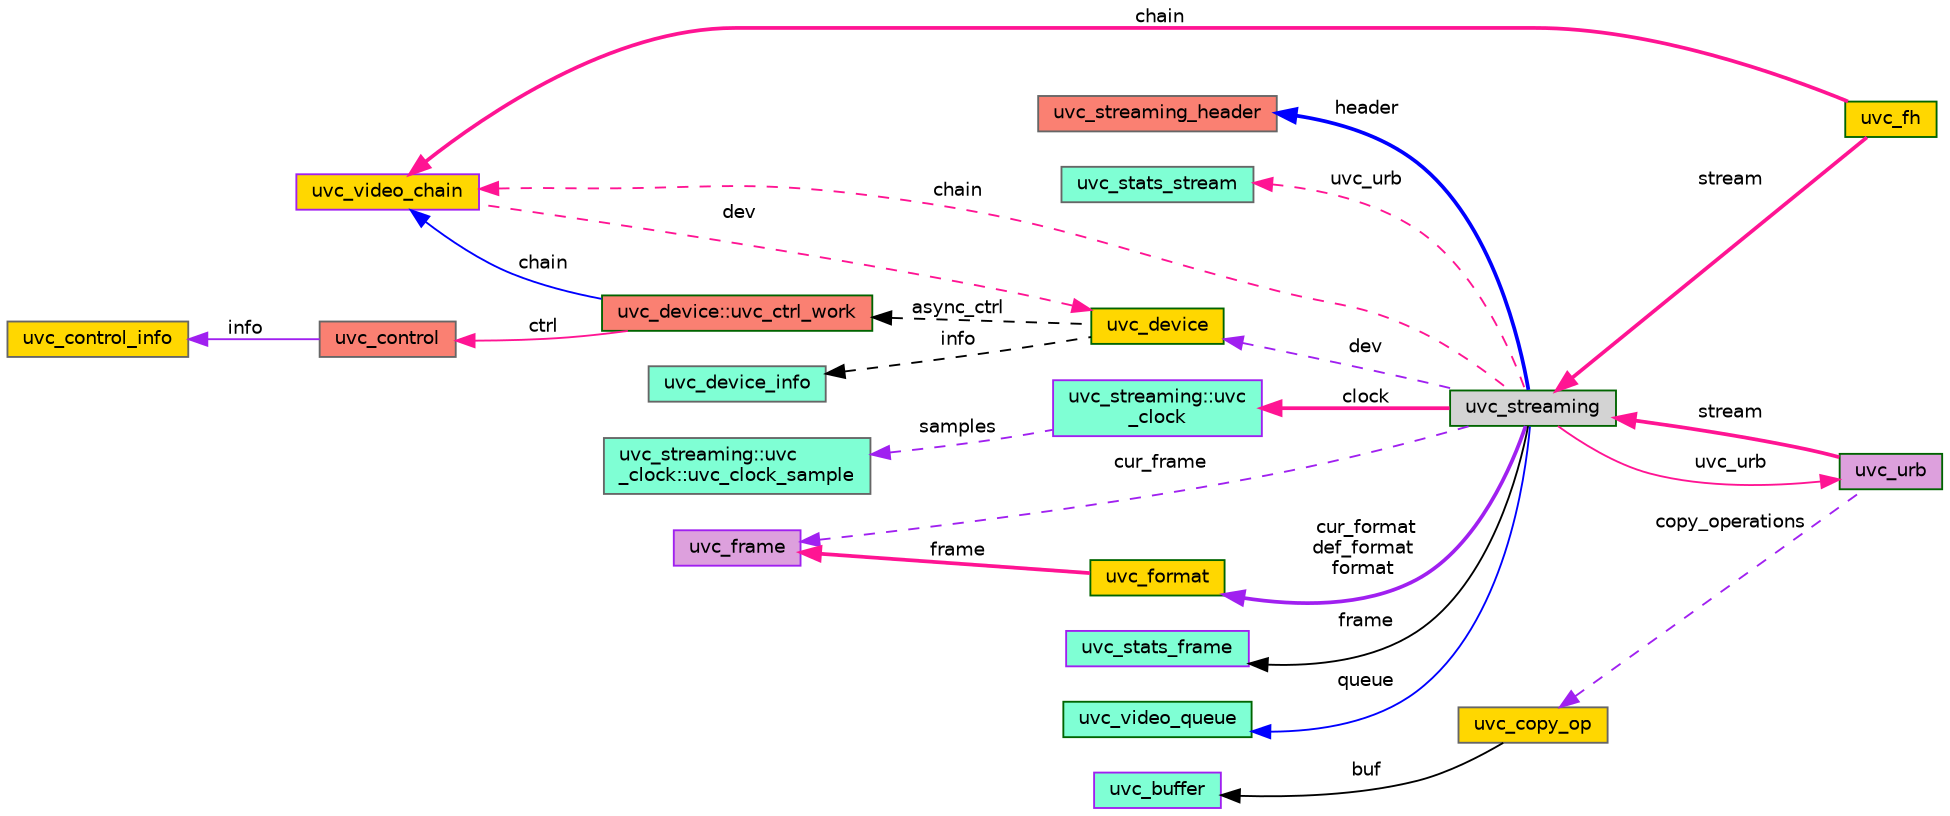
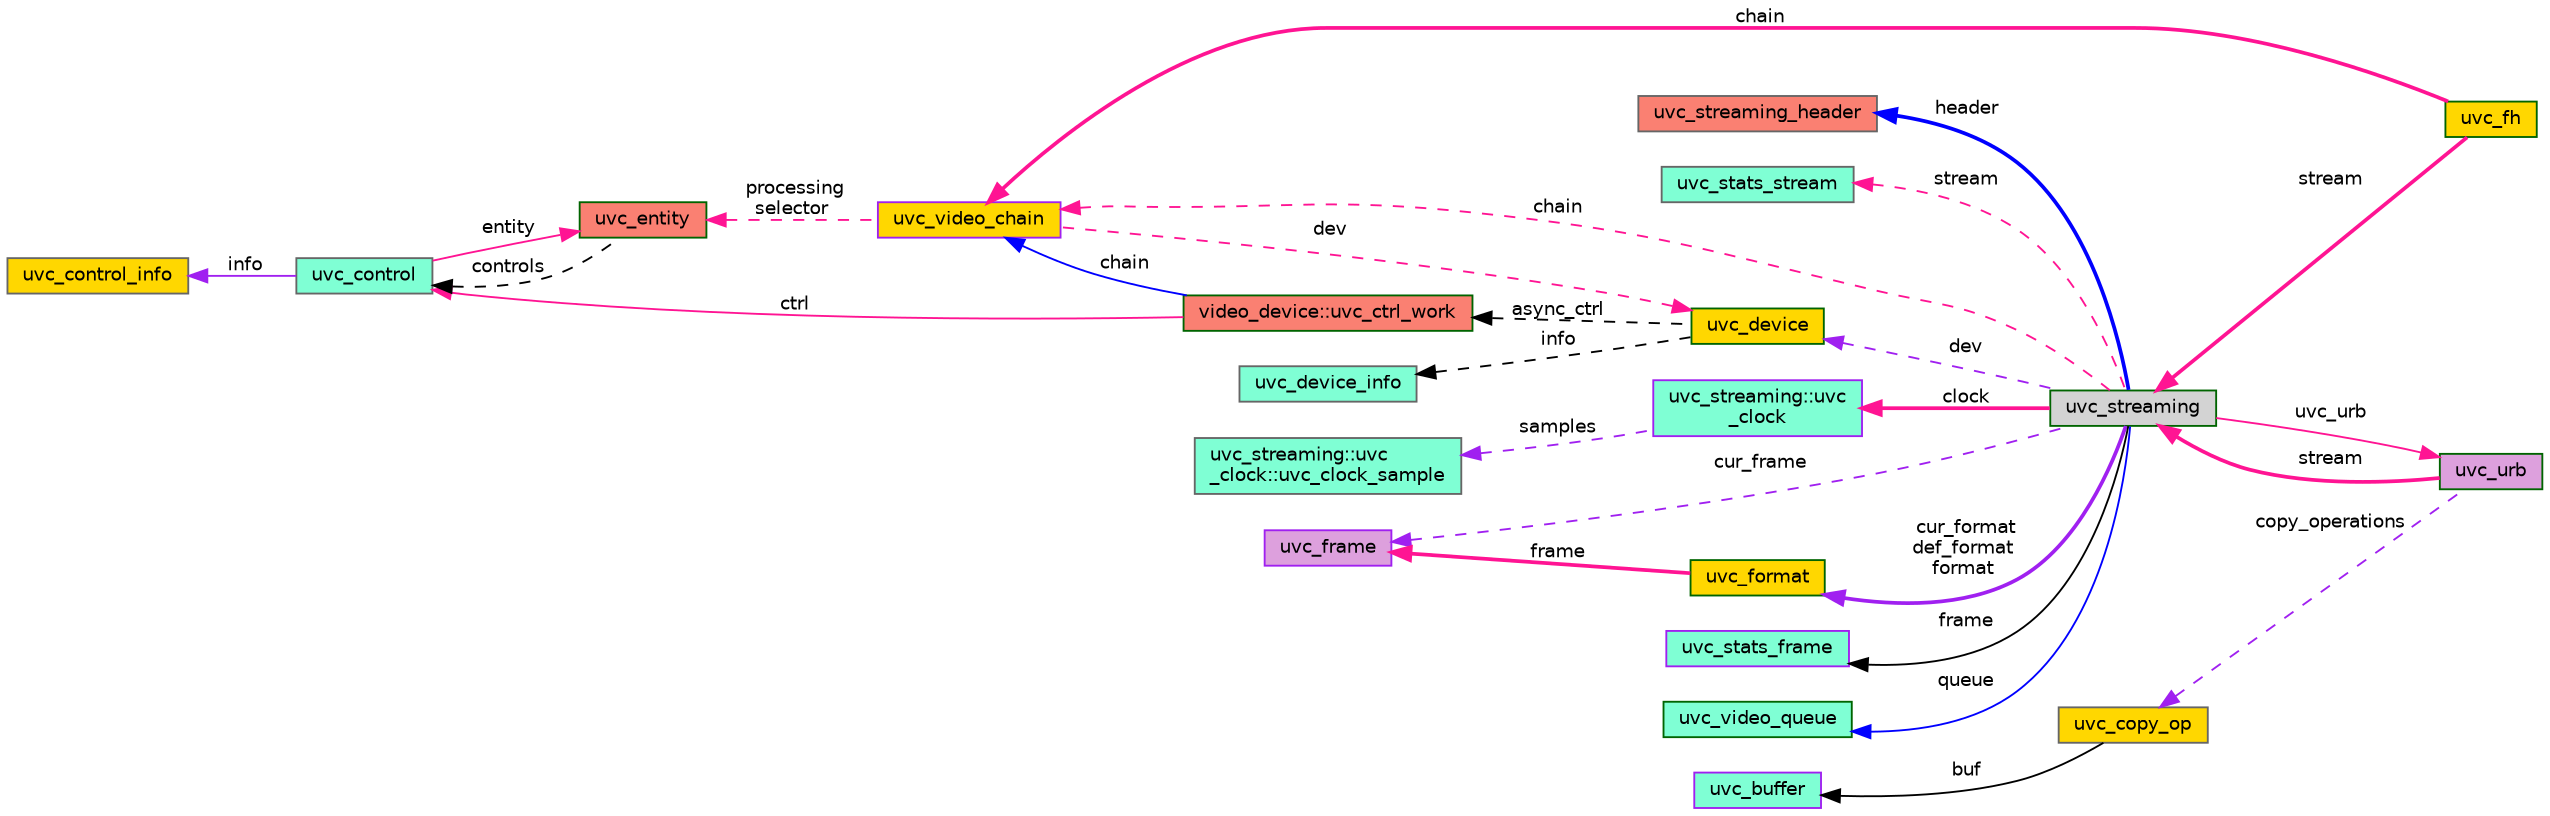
edge "uvc_streaming" -> "uvc_stats_stream": label " uvc_urb" -> " stream"
node "uvc_entity": added
node "uvc_device::uvc_ctrl_work": label "uvc_device::uvc_ctrl_work" -> "video_device::uvc_ctrl_work"
node "uvc_control": fillcolor salmon -> aquamarine
